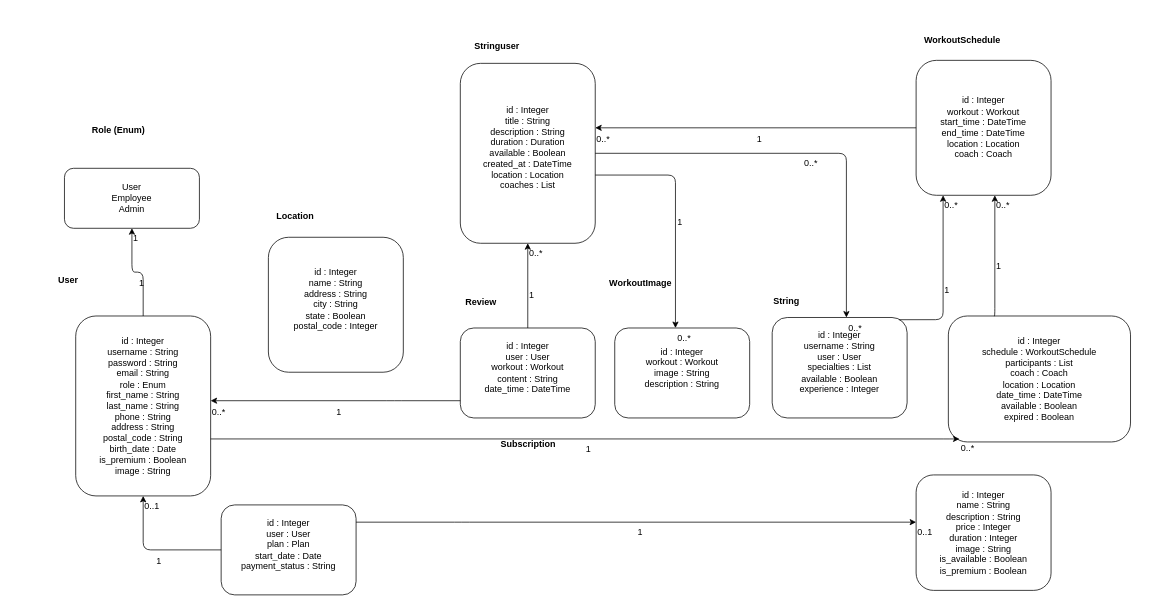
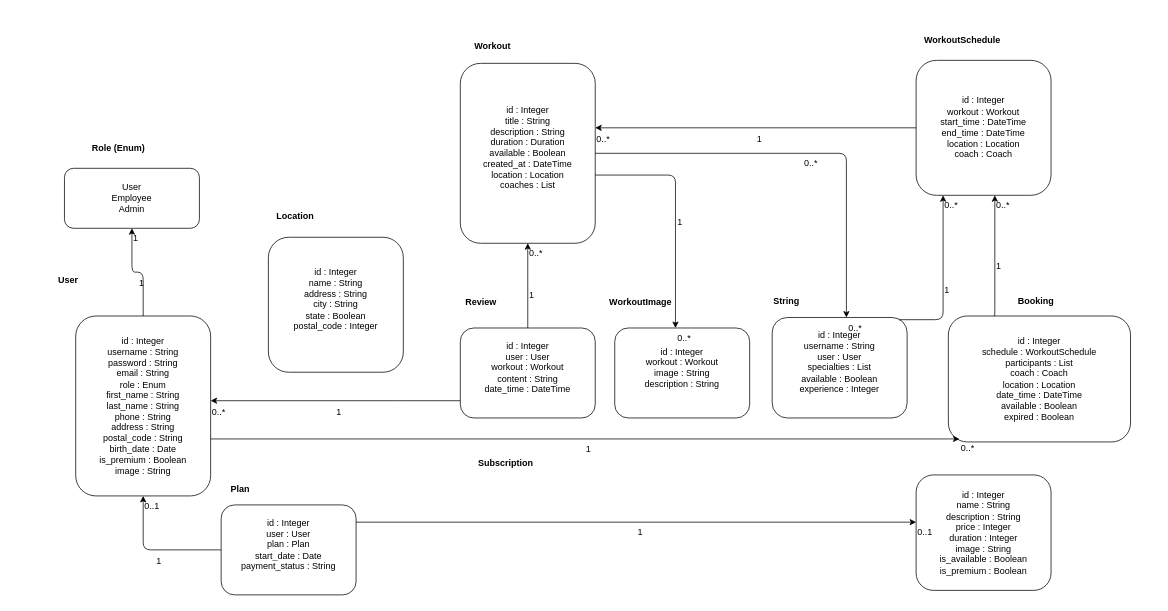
node "Stringuser": label "Stringuser" -> "Workout"
node "Role (Enum)": moved (158, 131) -> (158, 150)
node "WorkoutImage": moved (675, 285) -> (675, 303)
node "Booking": added
node "Subscription": moved (567, 445) -> (544, 464)
node "Plan": added
